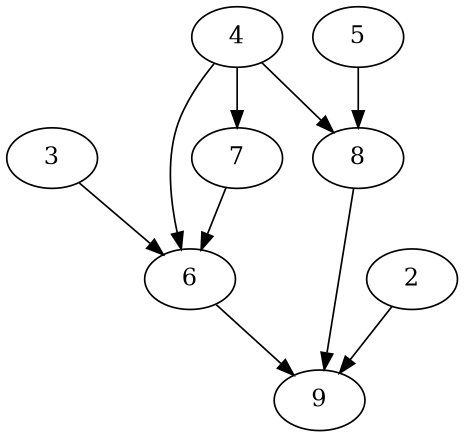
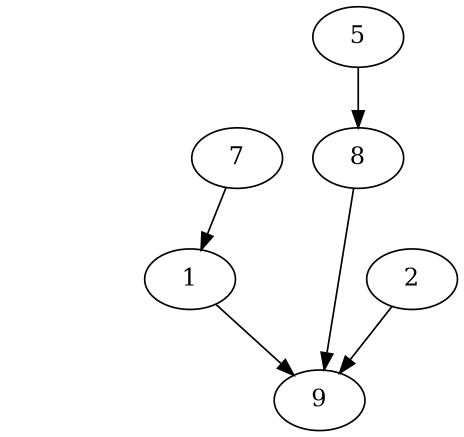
node "4": removed
node "3": removed
node "6": label "6" -> "1"
